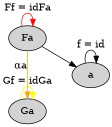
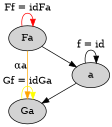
edge "a" -> "Ga": added
